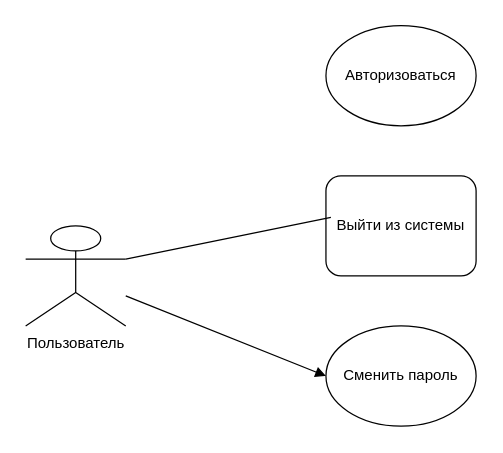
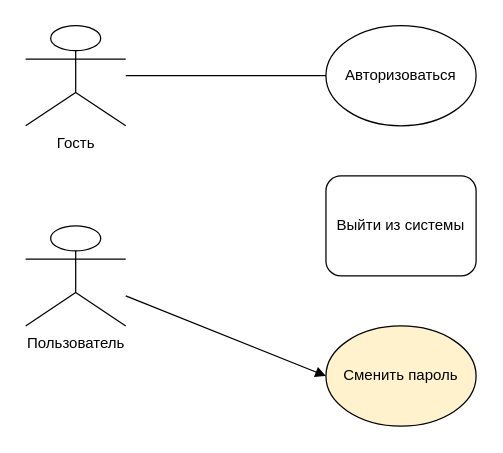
node "Гость": added
edge "Гость" -- "Авторизоваться": added
edge "Выйти из системы" -- "Пользователь": removed
node "Сменить пароль": fillcolor #ffffff -> #fff2cc
